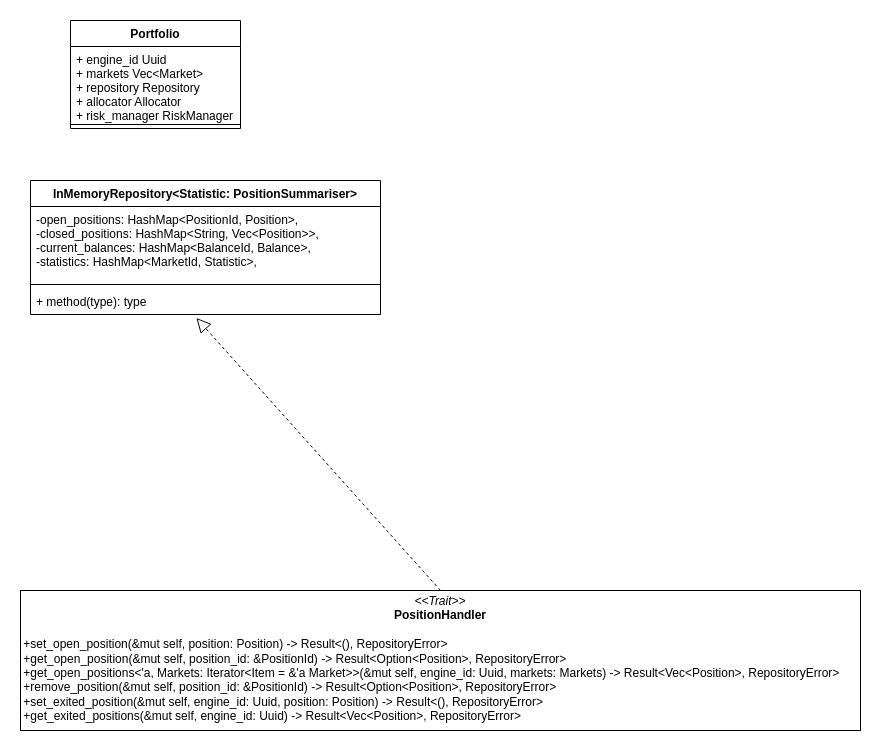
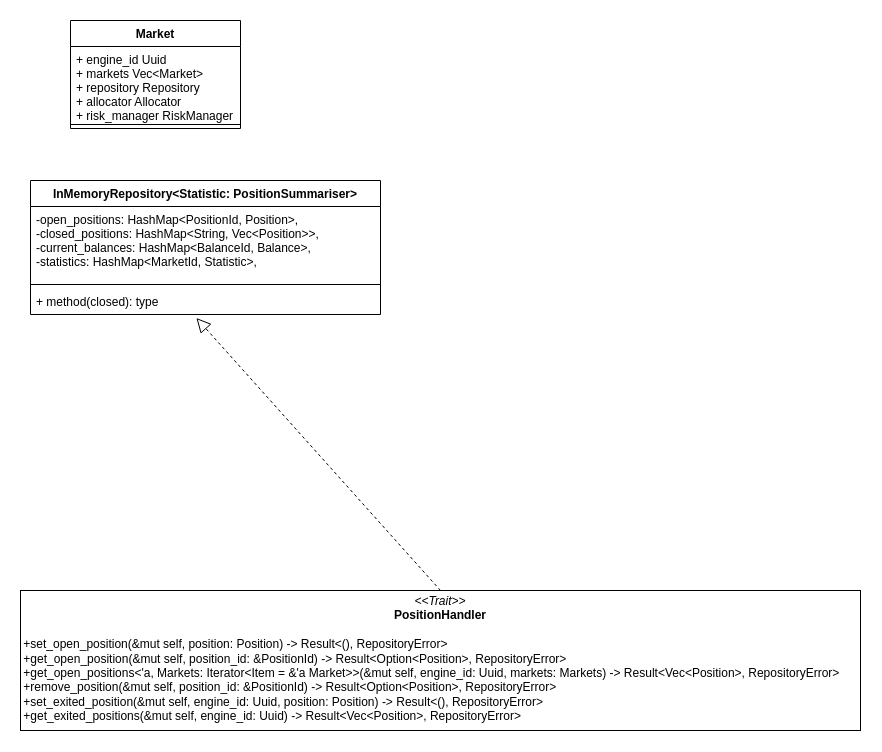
node "Portfolio": label "Portfolio" -> "Market"
node "+ method(type): type": label "+ method(type): type" -> "+ method(closed): type"
